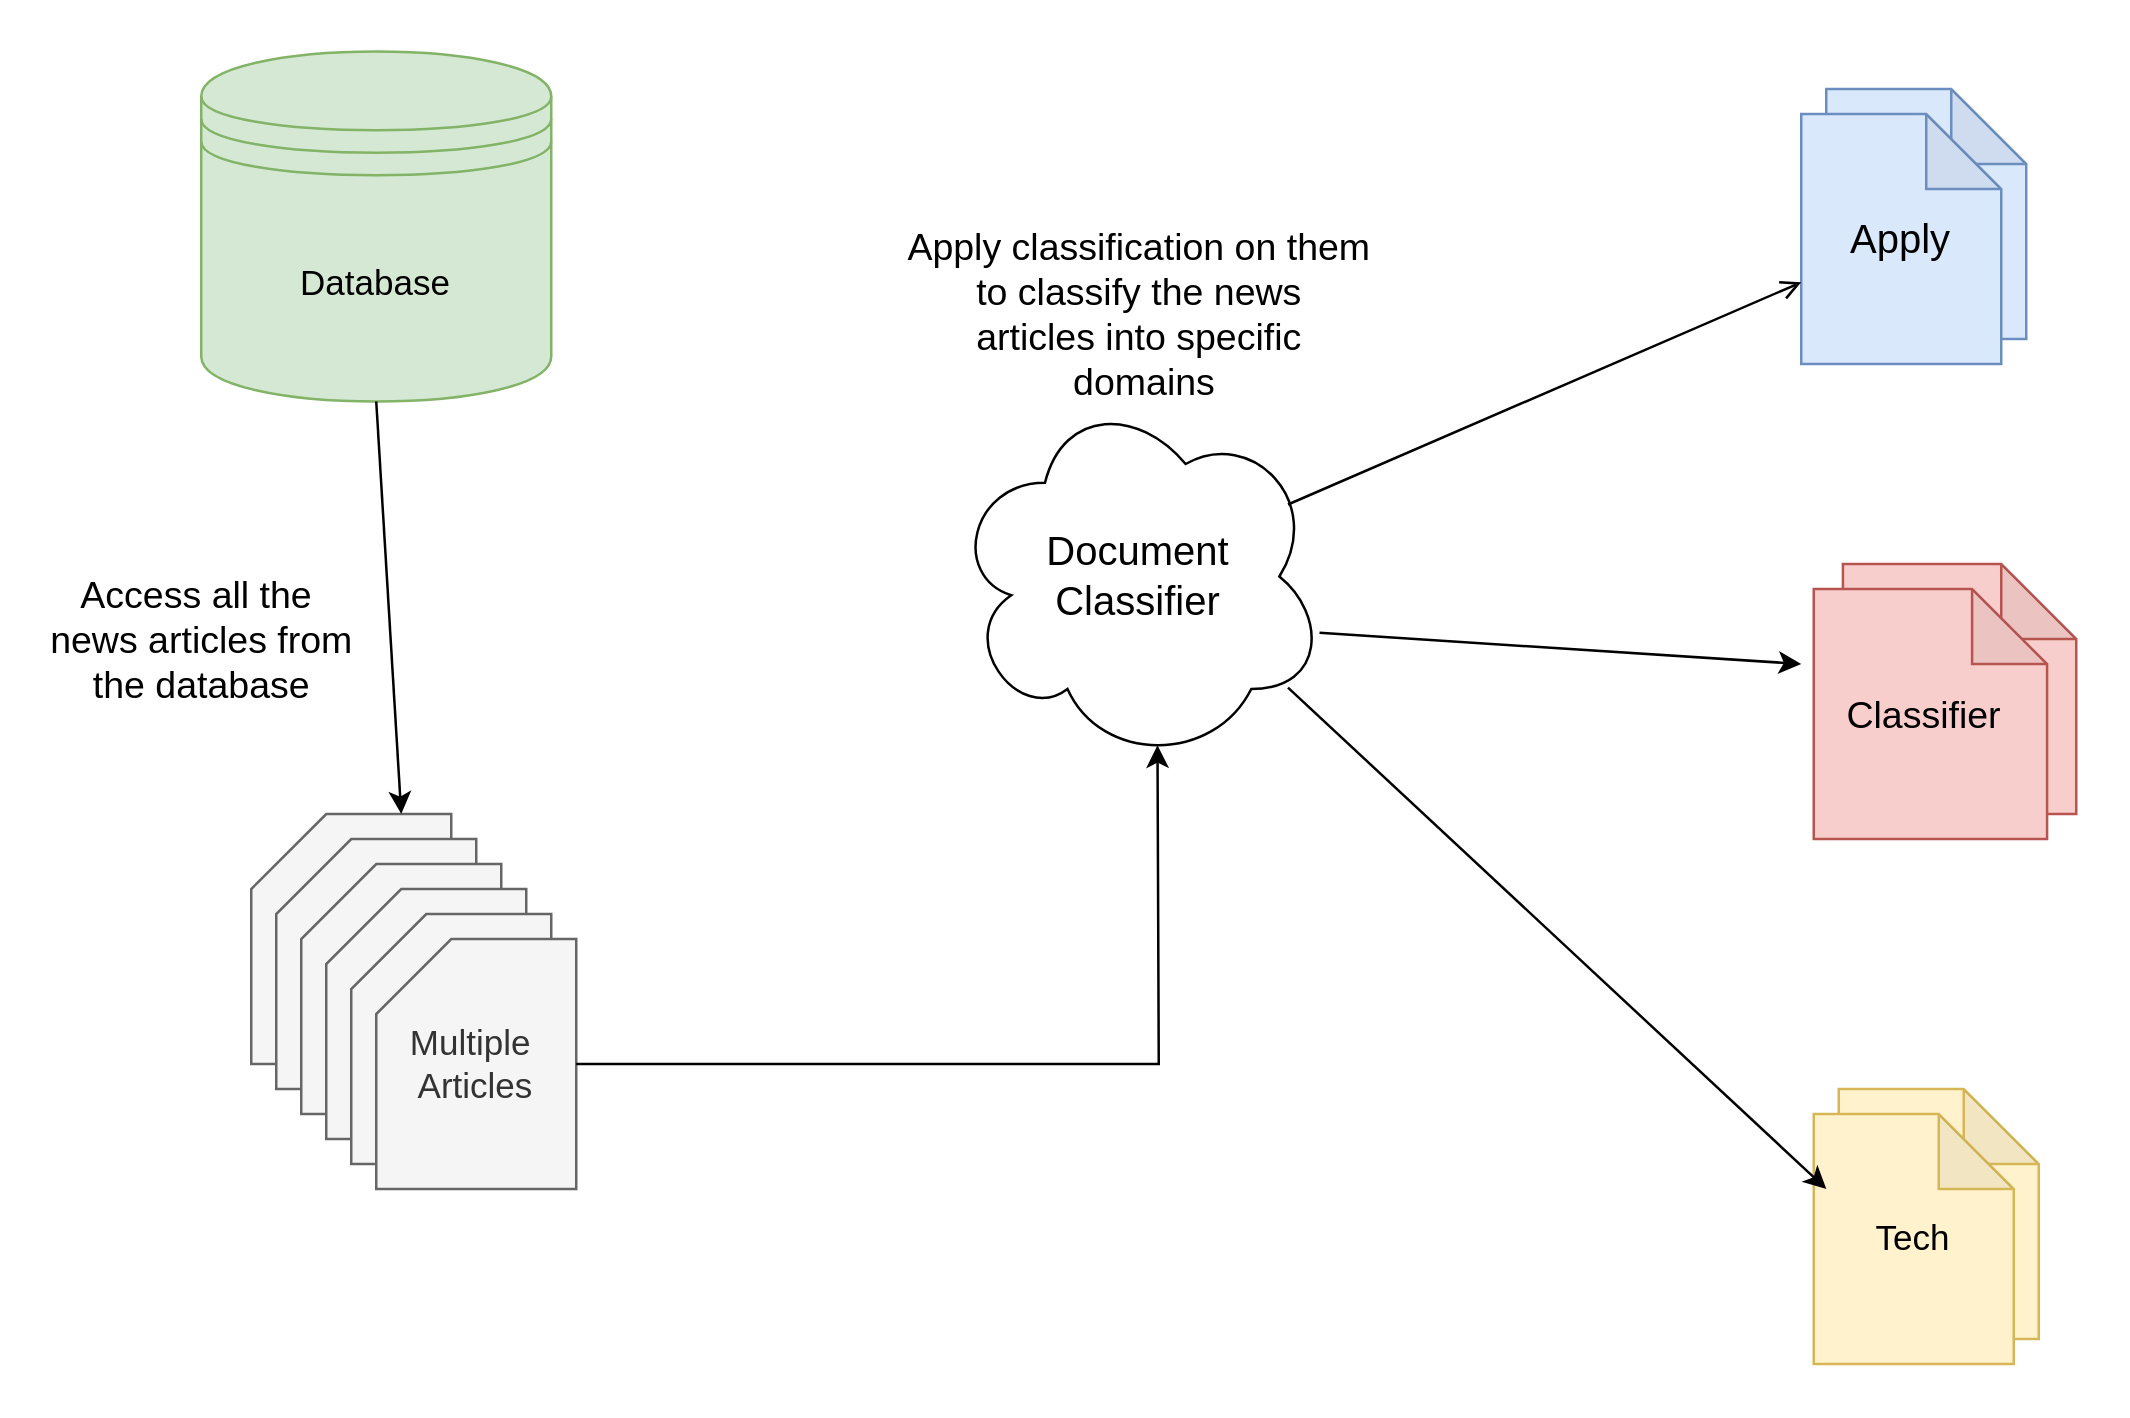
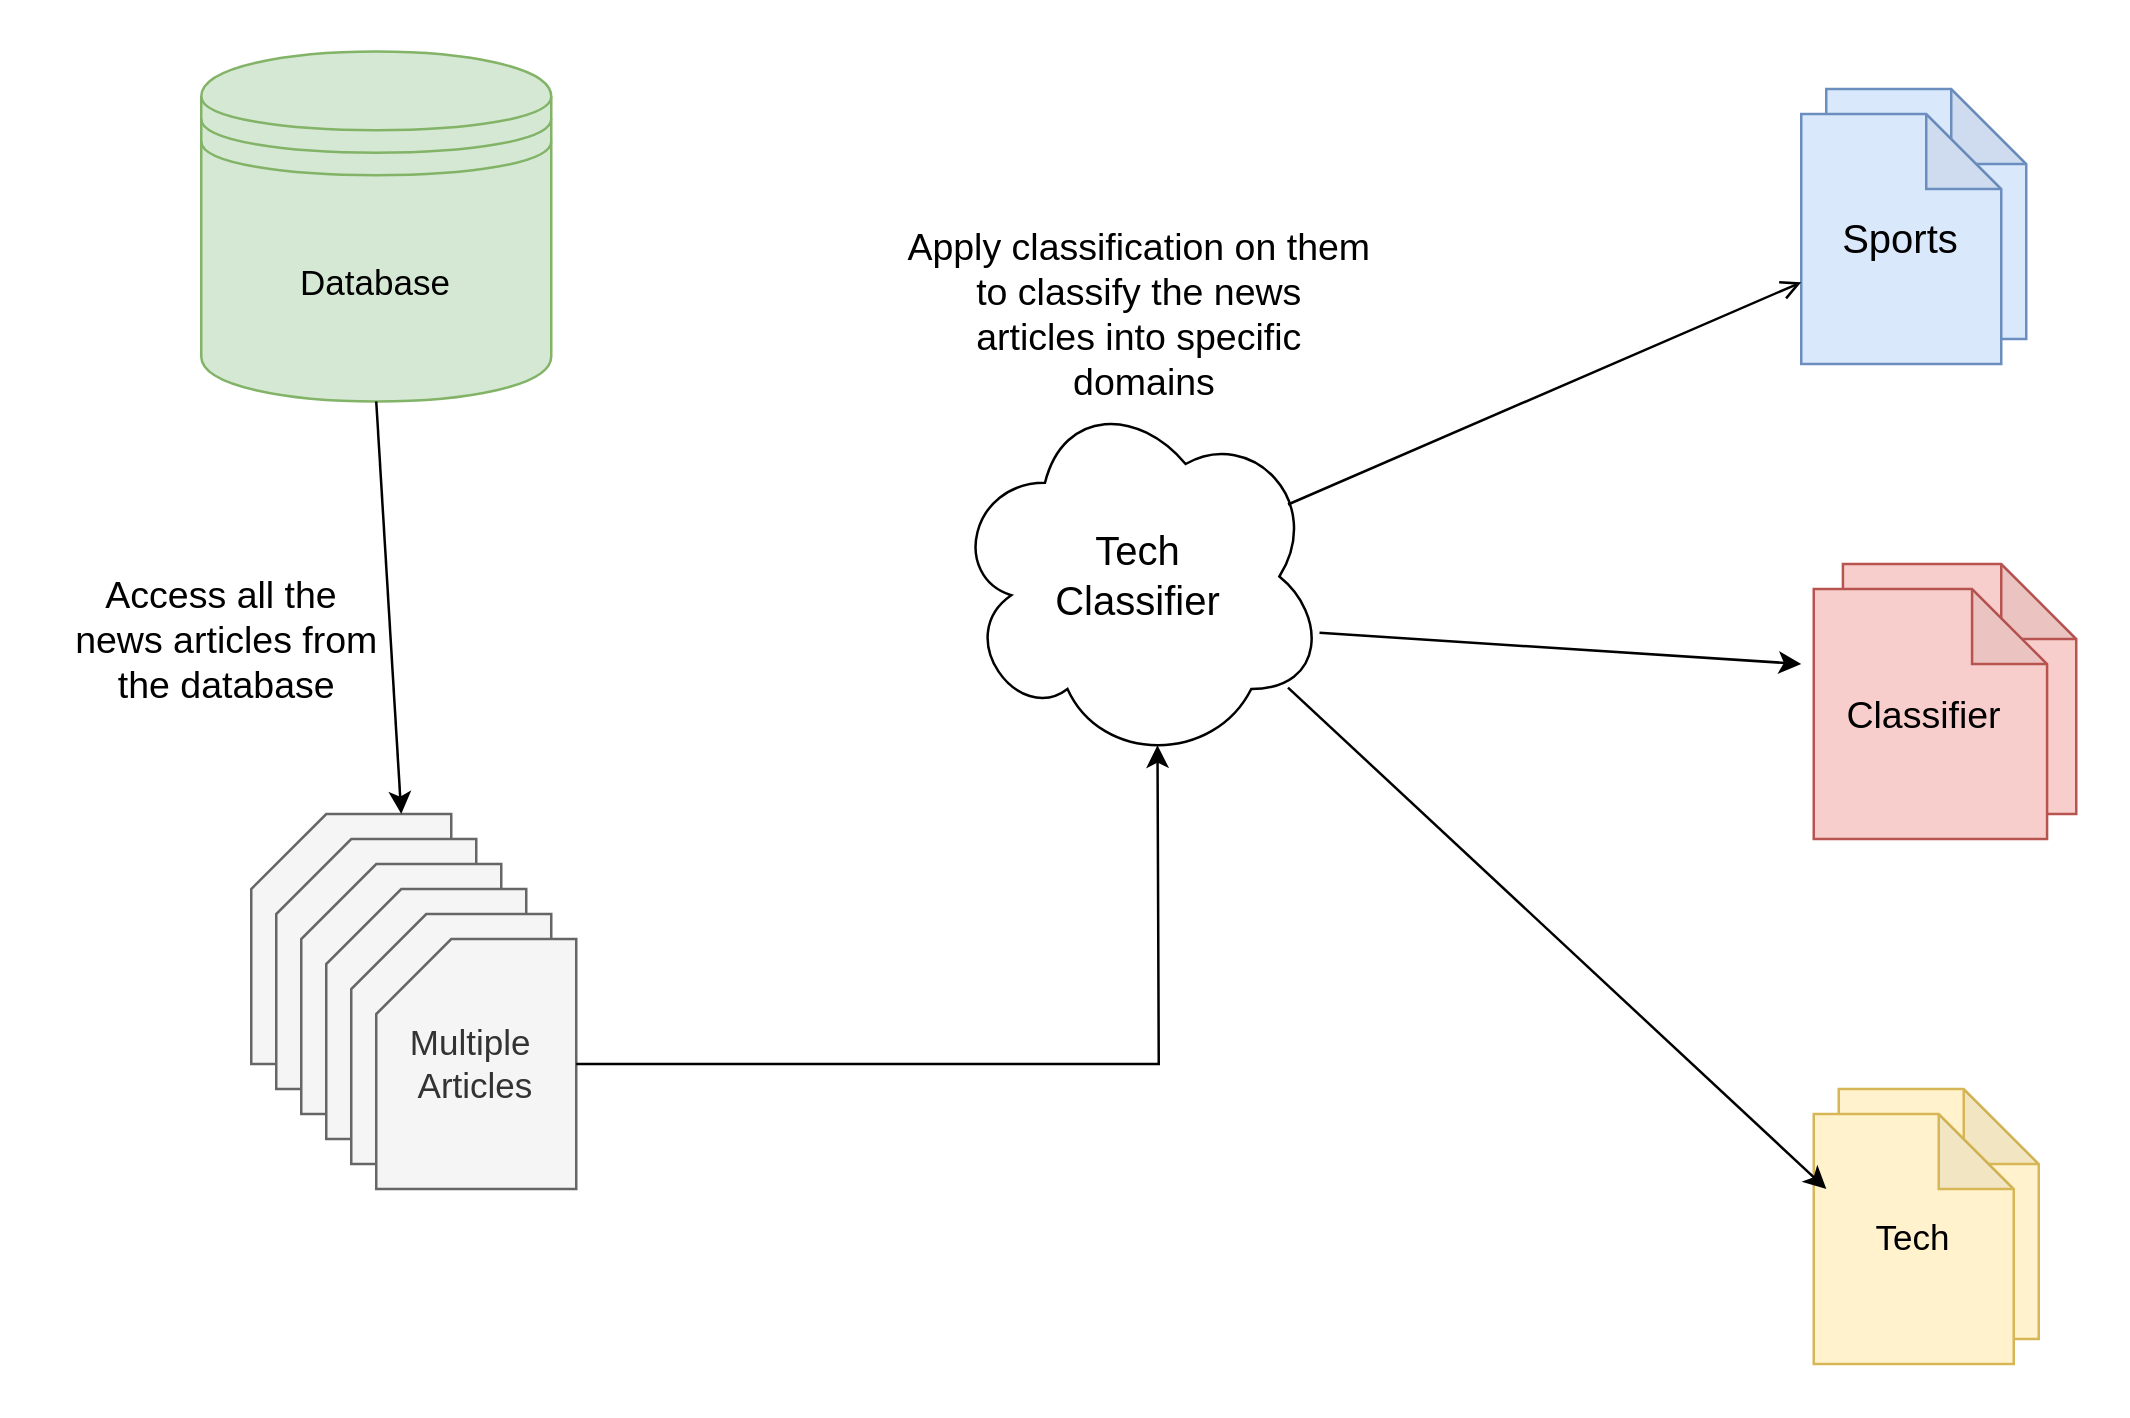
node "Apply": label "Apply" -> "Sports"
node "Document Classifier": label "Document Classifier" -> "Tech Classifier"
node "Access all the news articles from the database": moved (201, 639) -> (226, 639)
